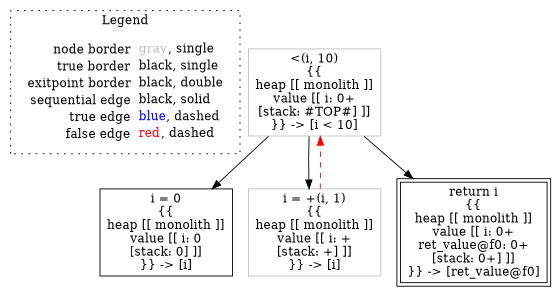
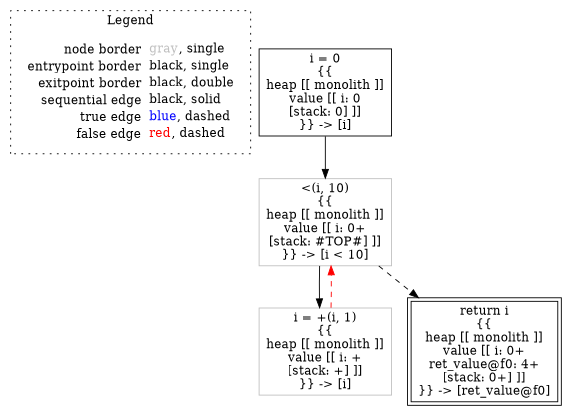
node "node border": text "true border" -> "entrypoint border"
edge "<(i, 10)" -> "return i": style solid -> dashed
edge "<(i, 10)" -> "i = 0": reversed
node "return i": text "ret_value@f0: 0+" -> "ret_value@f0: 4+"
